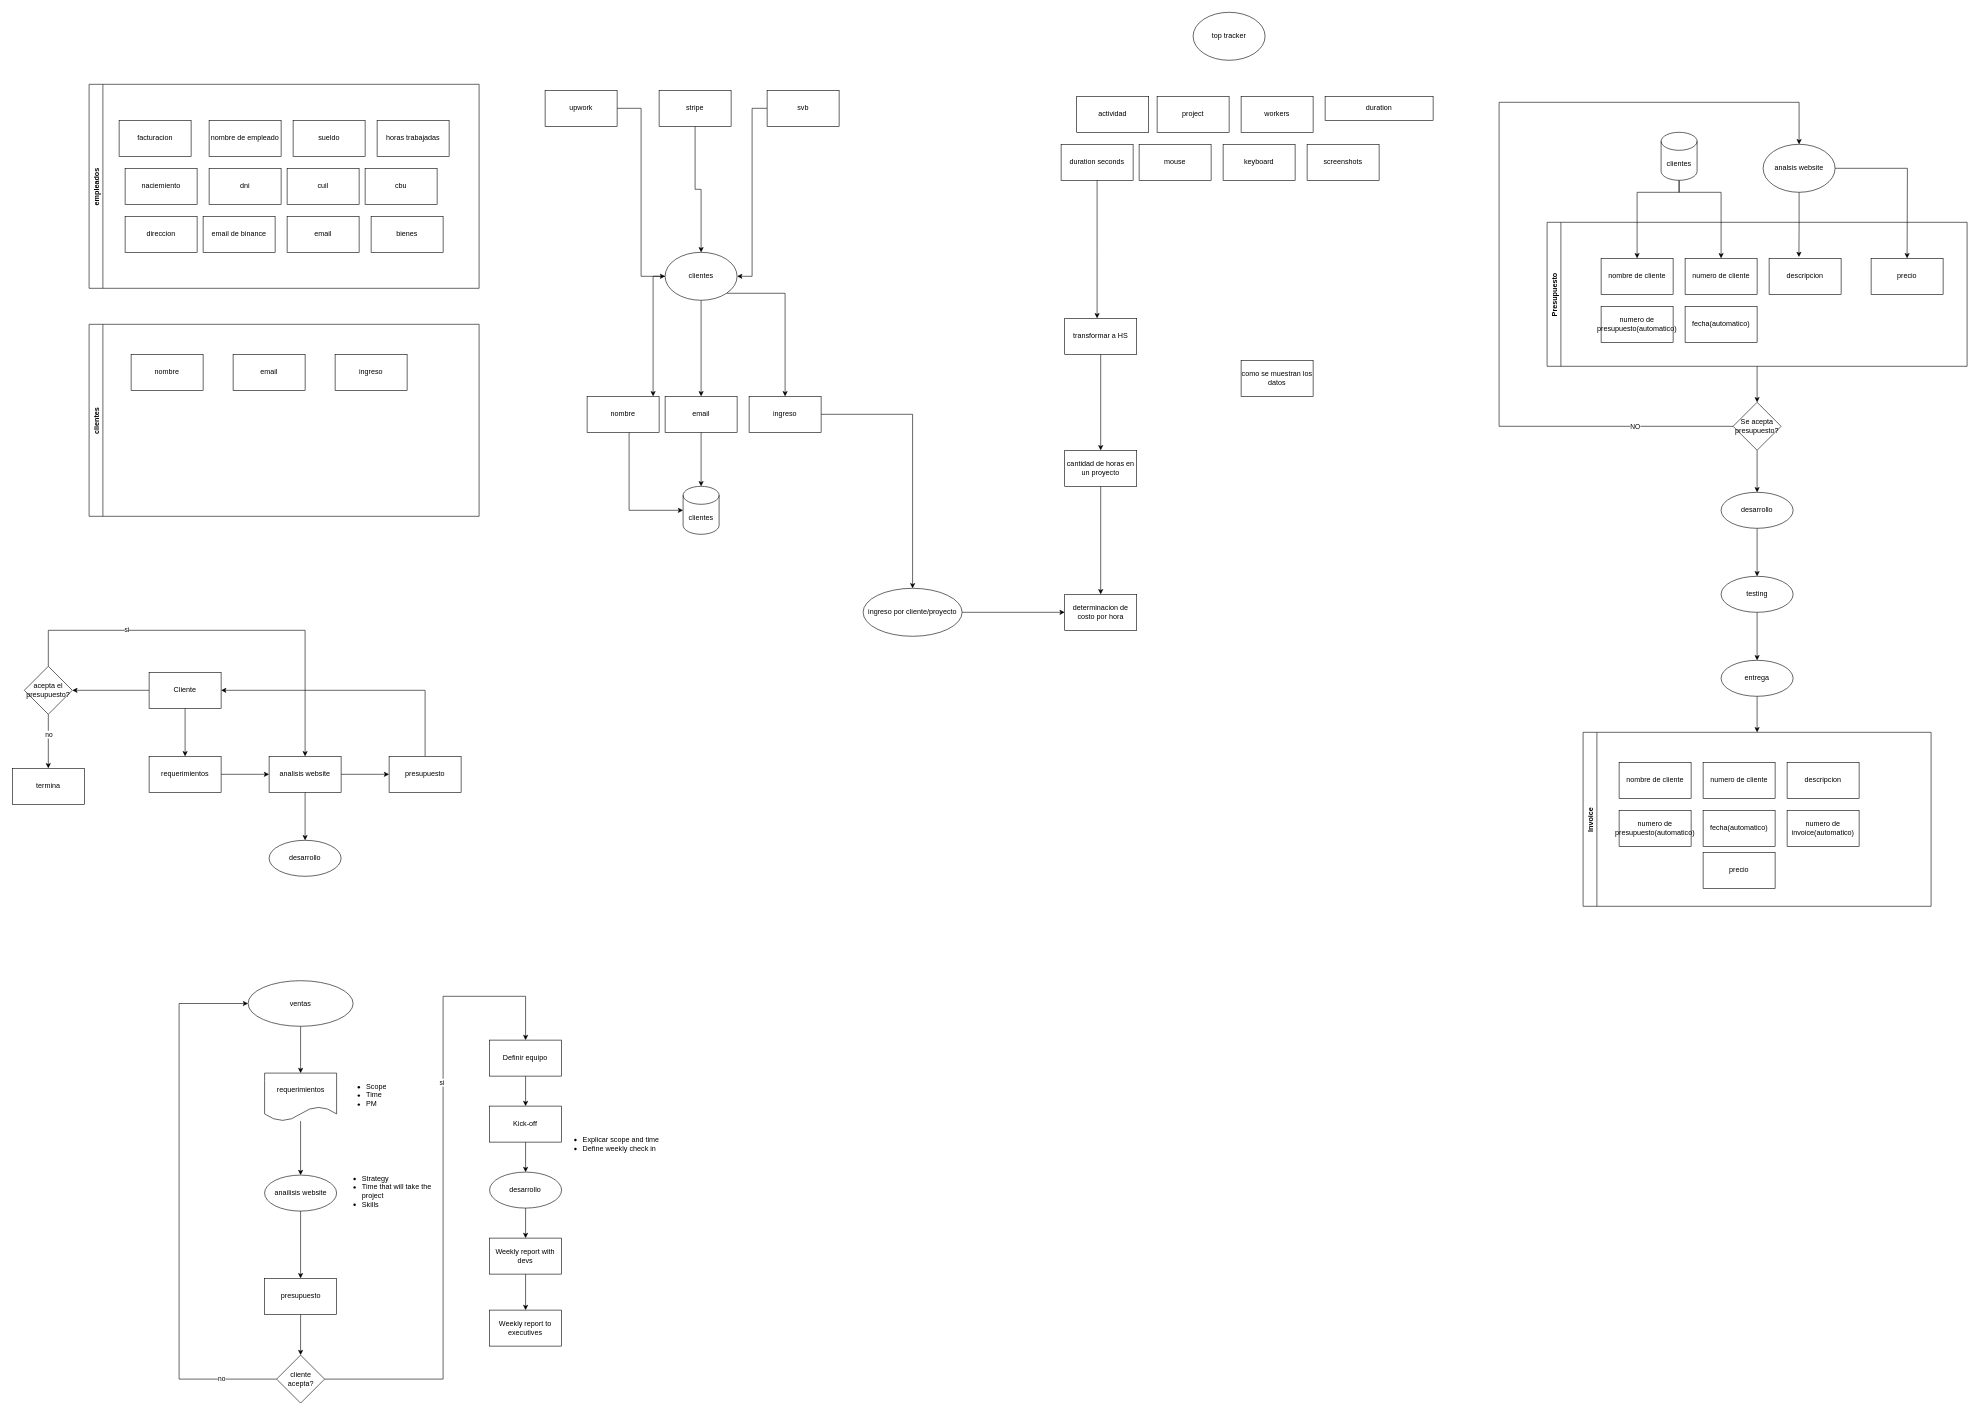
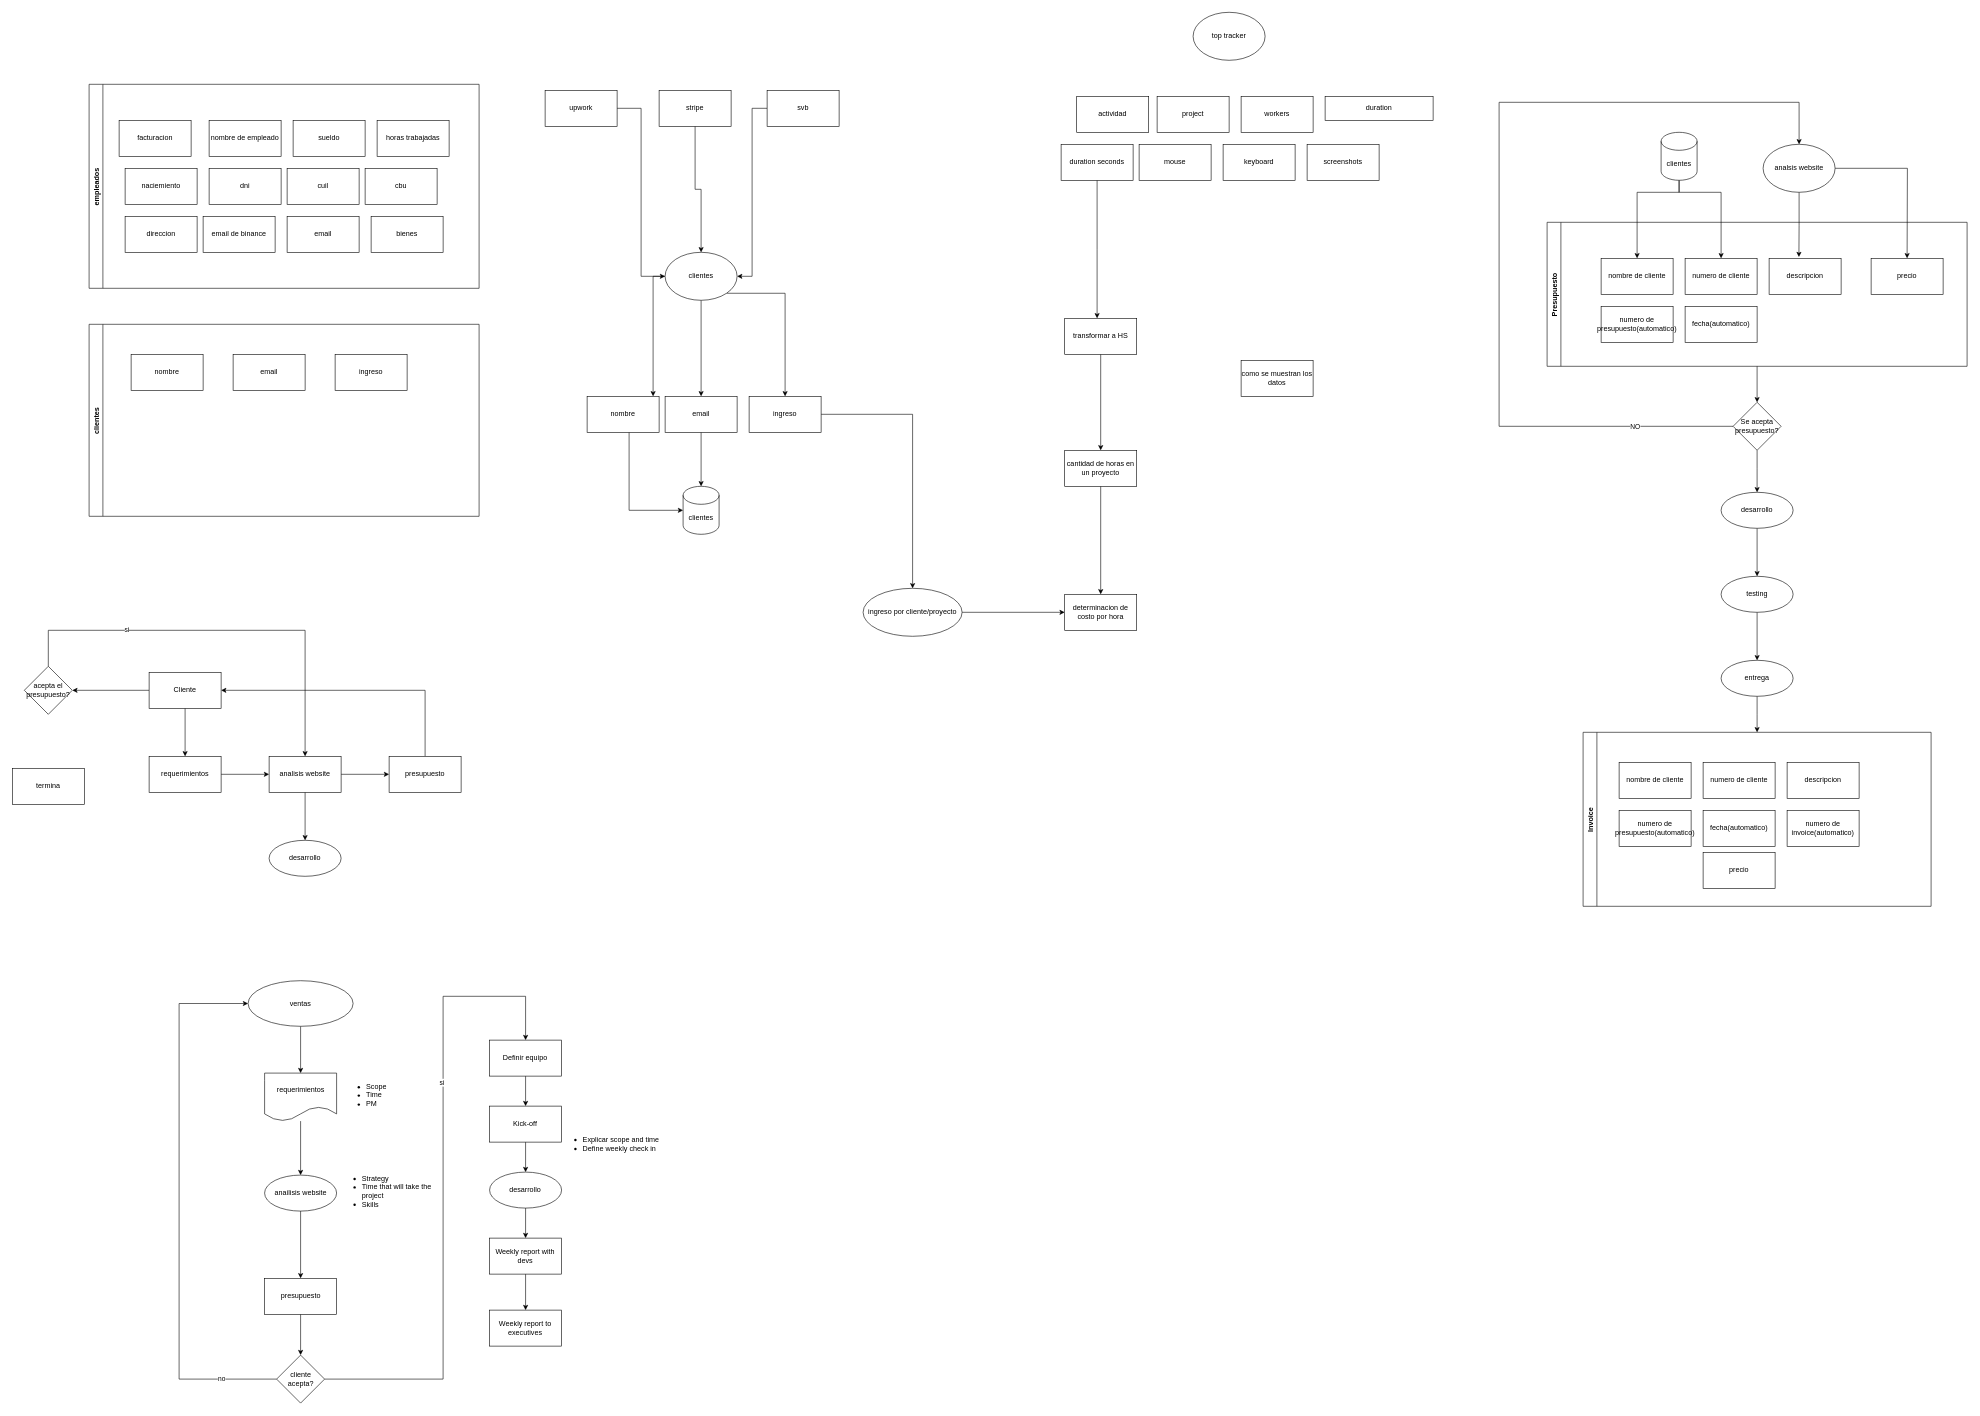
edge "acepta el presupuesto?" -> "termina": removed, label "no"
